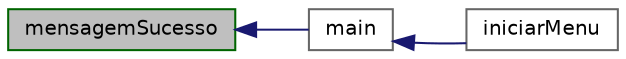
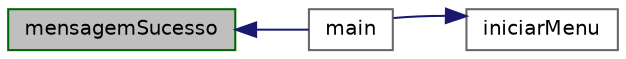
edge "iniciarMenu" -> "main": reversed
